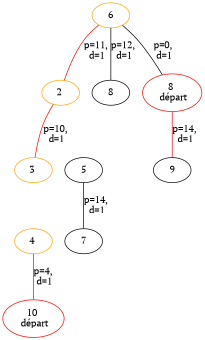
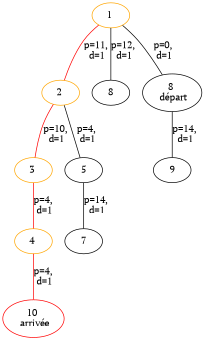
node "6": label "6" -> "1"
node "8 départ": color red -> black
edge "2" -- "5": added, label "p=4, d=1"
edge "8 départ" -- "9": color red -> black
edge "3" -- "4": added, label "p=4, d=1"
node "10 départ": label "10 départ" -> "10 arrivée"
